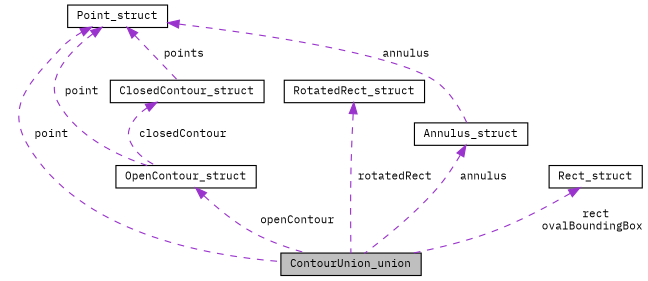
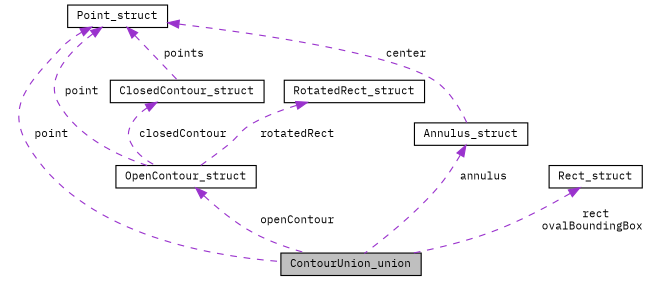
edge "Annulus_struct" -> "Point_struct": label " annulus" -> " center"
edge "ContourUnion_union" -> "RotatedRect_struct": now "OpenContour_struct" -> "RotatedRect_struct"
